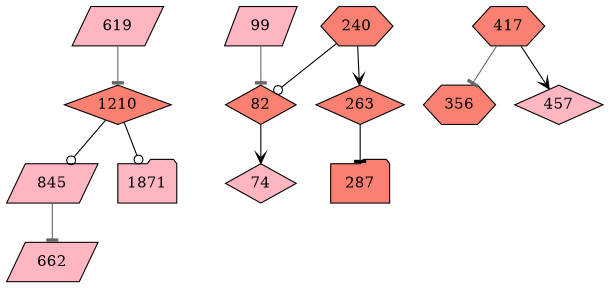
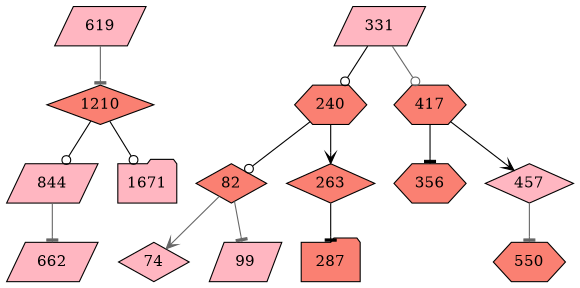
node "331": added
edge "99" -> "82": reversed
edge "417" -> "356": color gray40 -> black
edge "82" -> "74": color black -> gray40
node "845": label "845" -> "844"
node "1871": label "1871" -> "1671"
node "550": added
